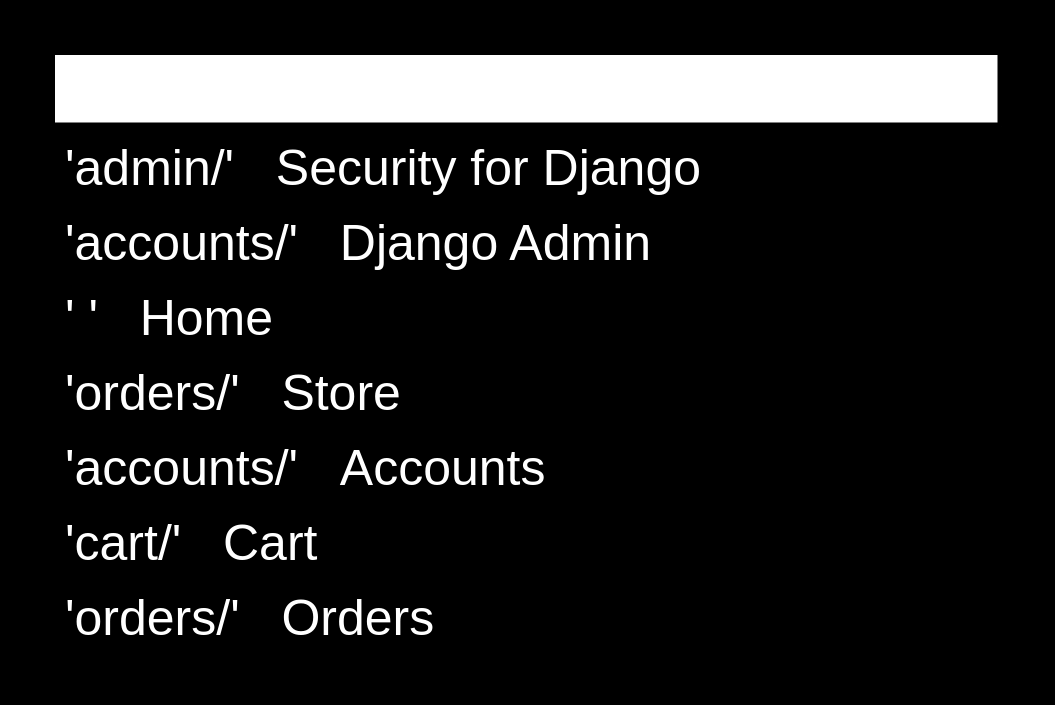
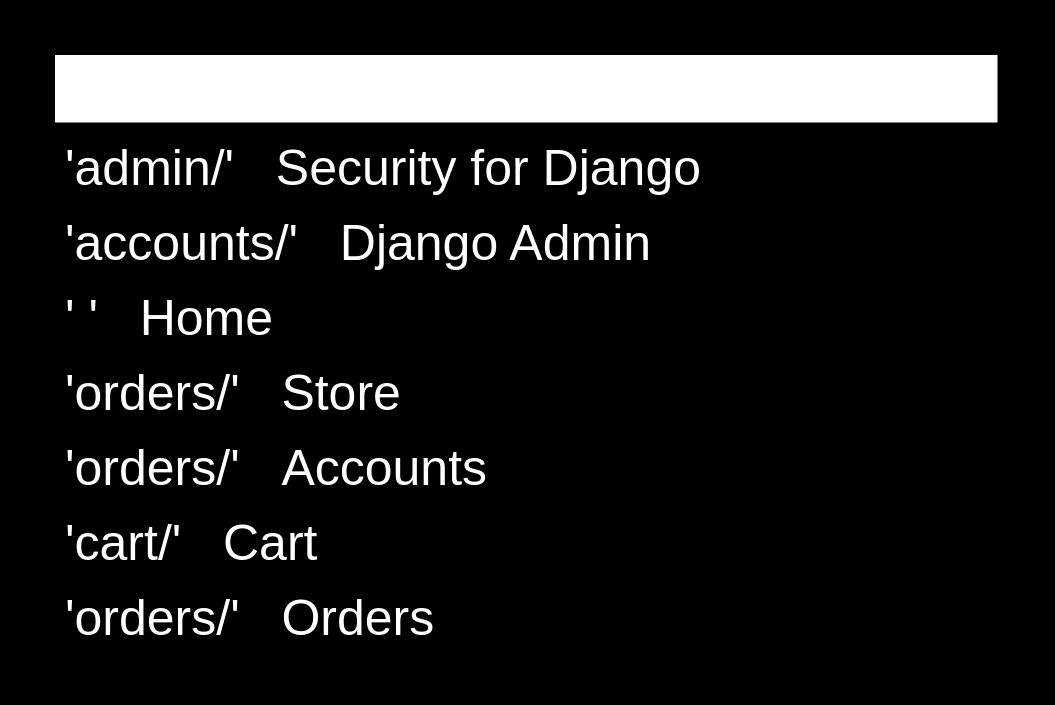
node "Restful Routes": label "Restful Routes" -> "Orders Routes"
node "'accounts/' Accounts": label "'accounts/' Accounts" -> "'orders/' Accounts"
